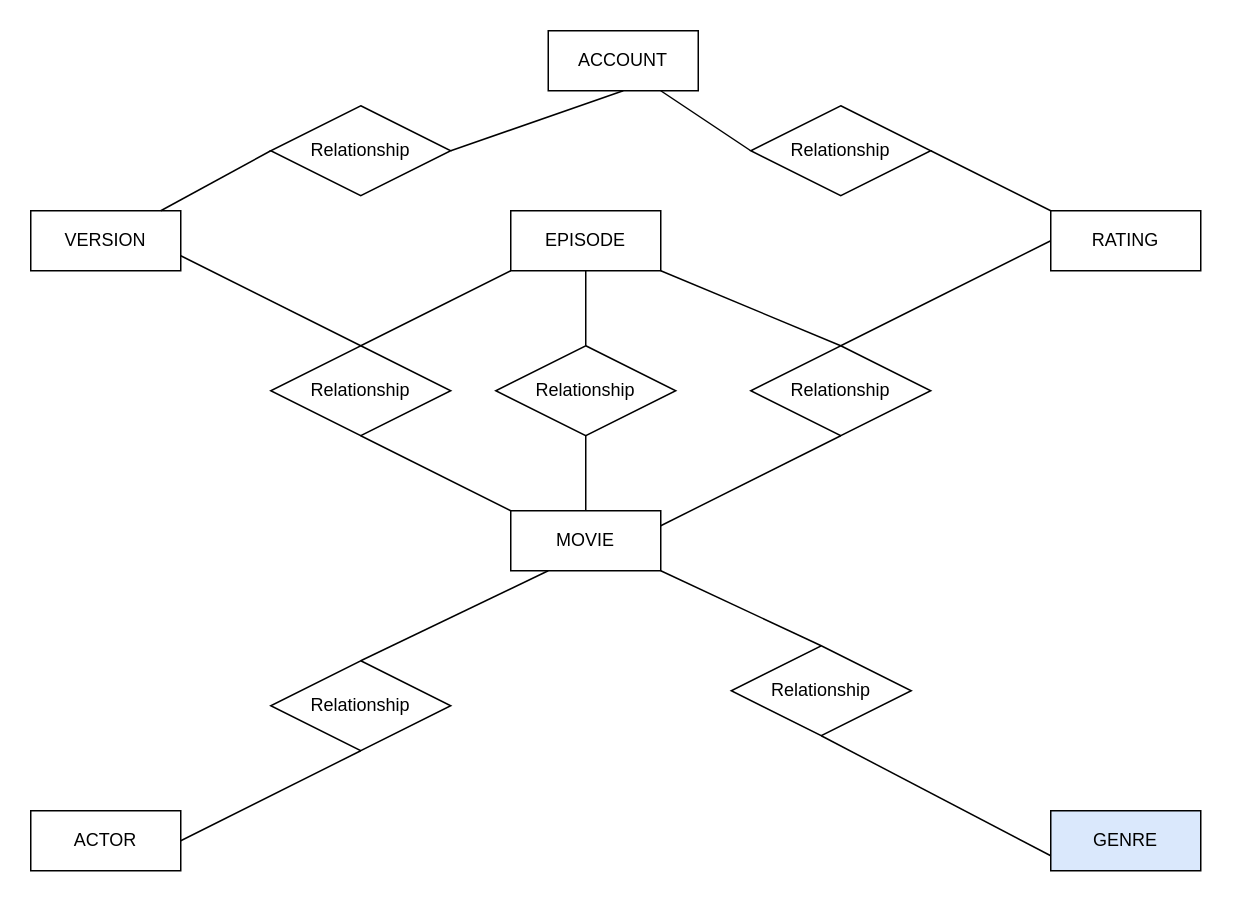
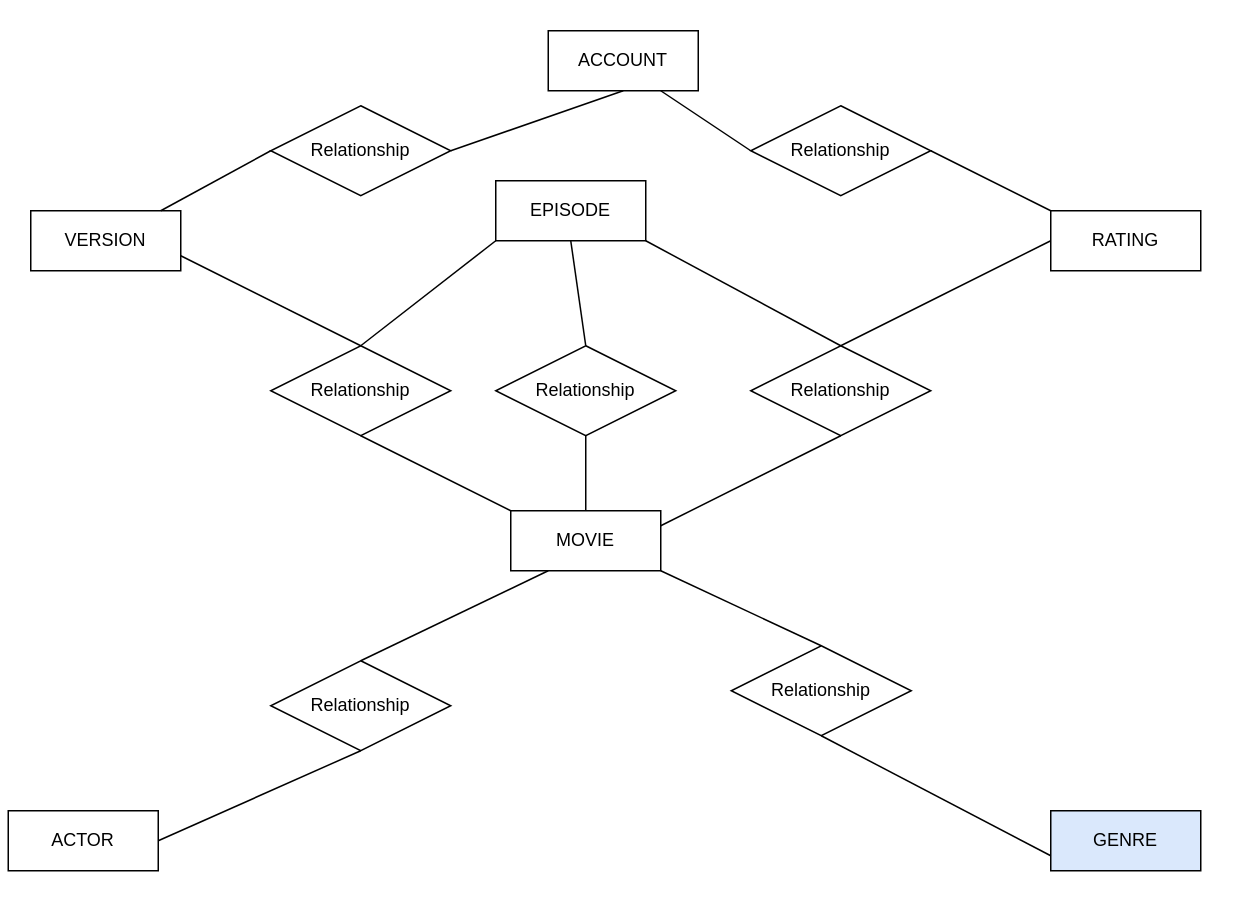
node "EPISODE": moved (586, 241) -> (571, 211)
node "ACTOR": moved (106, 841) -> (83, 841)
